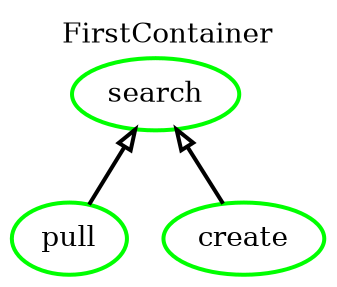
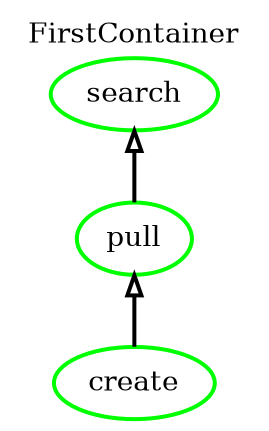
edge "create" -> "search": now "create" -> "pull"
